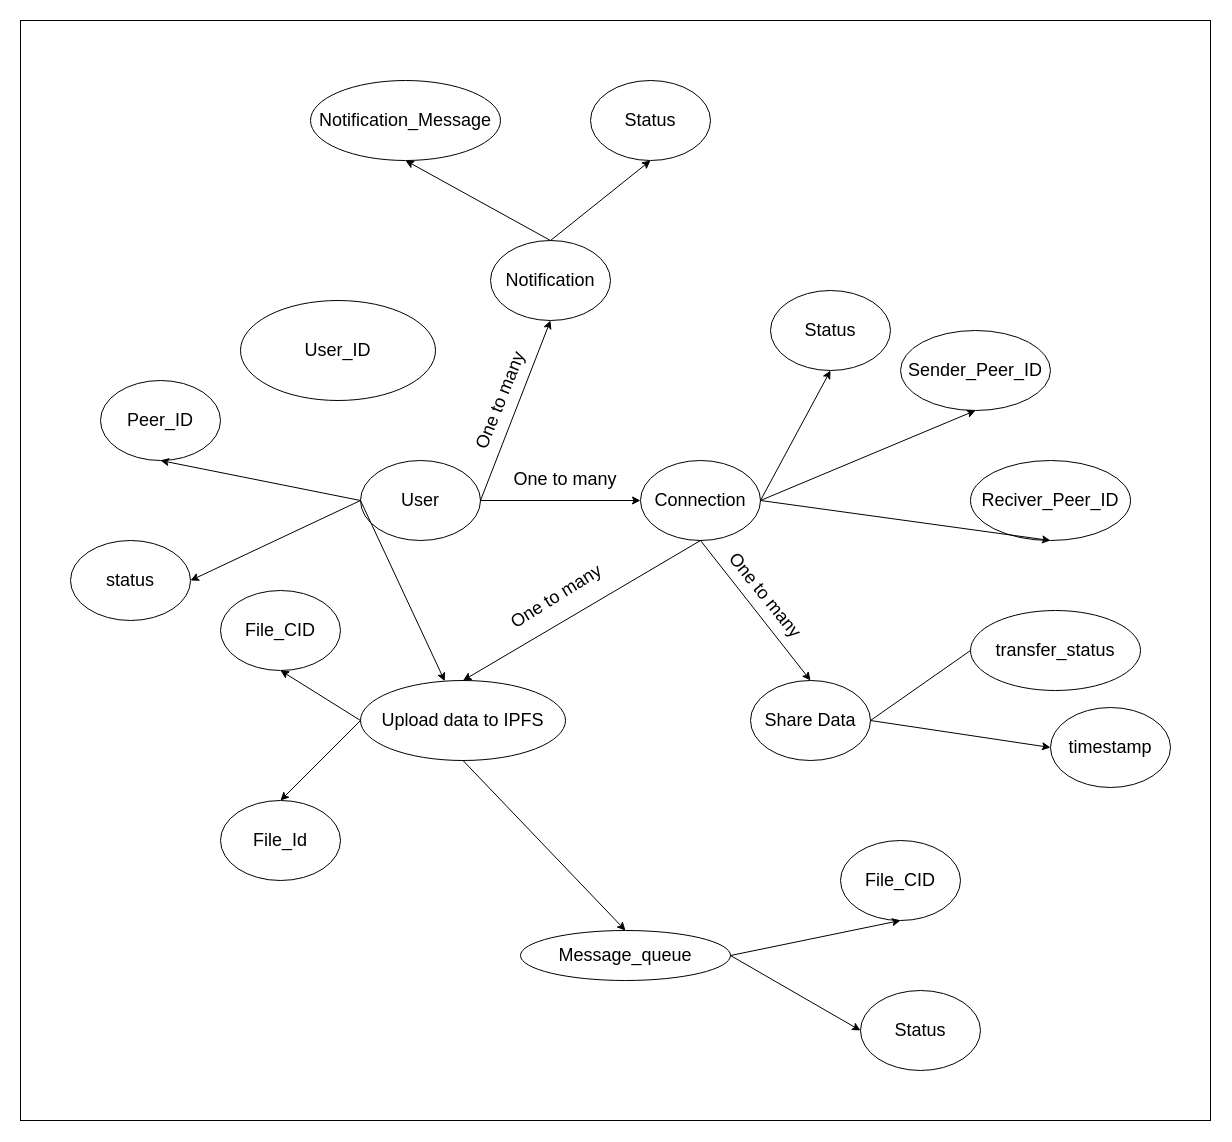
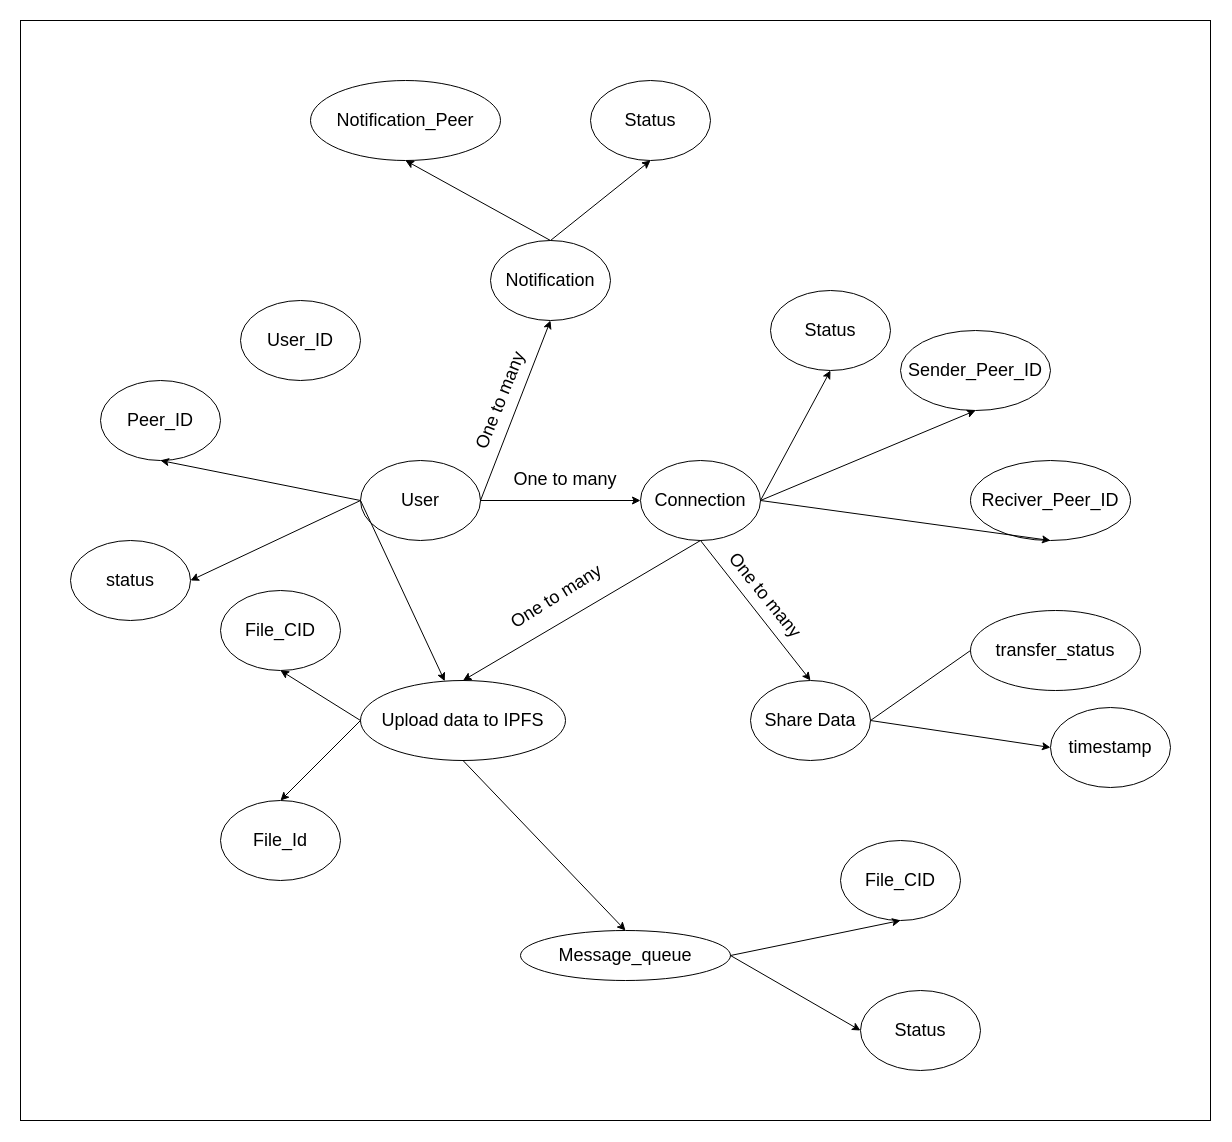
node "Notification_Message": label "Notification_Message" -> "Notification_Peer"
node "User_ID": size 195x100 -> 120x80
